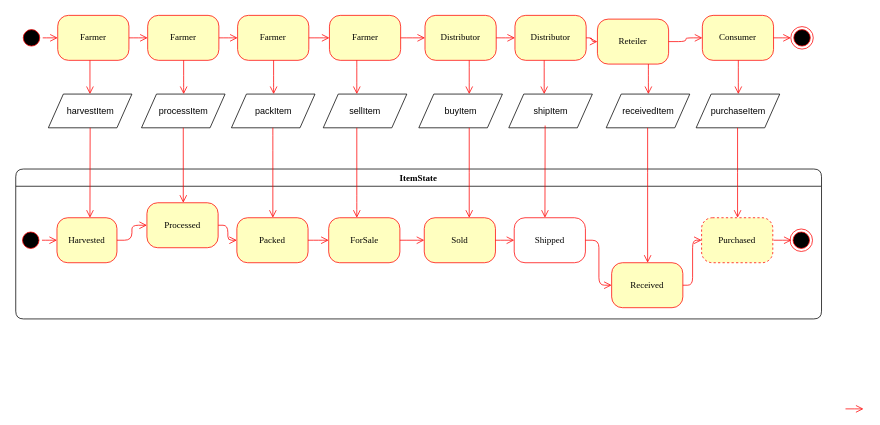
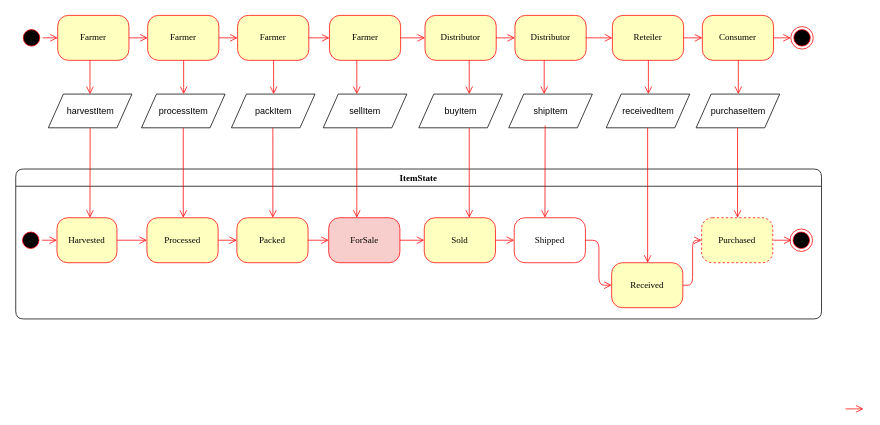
node "Reteiler": moved (633, 42) -> (648, 38)
node "Processed": moved (182, 225) -> (182, 240)
node "ForSale": fillcolor #ffffc0 -> #f8cecc
